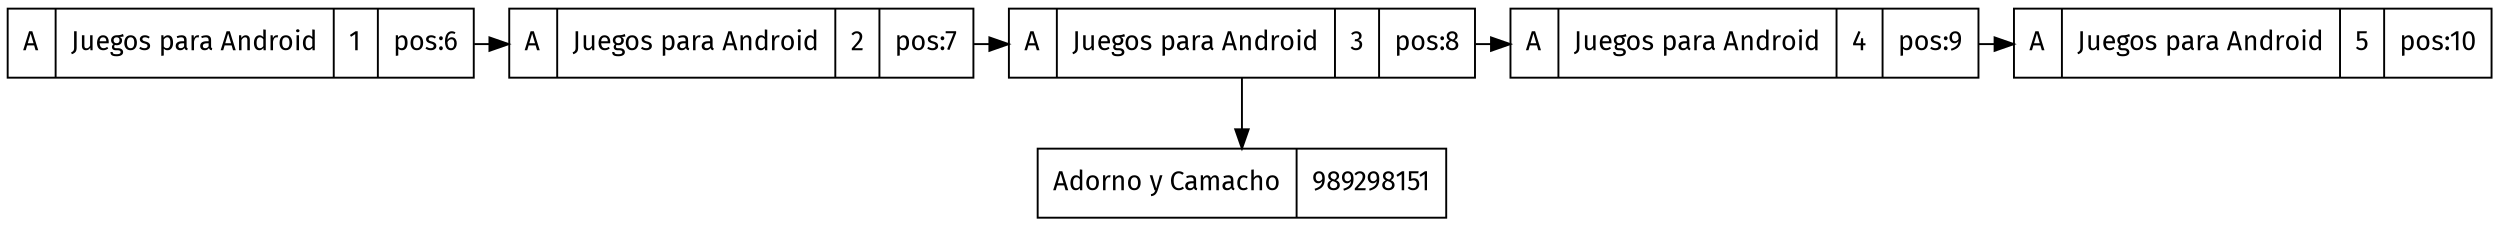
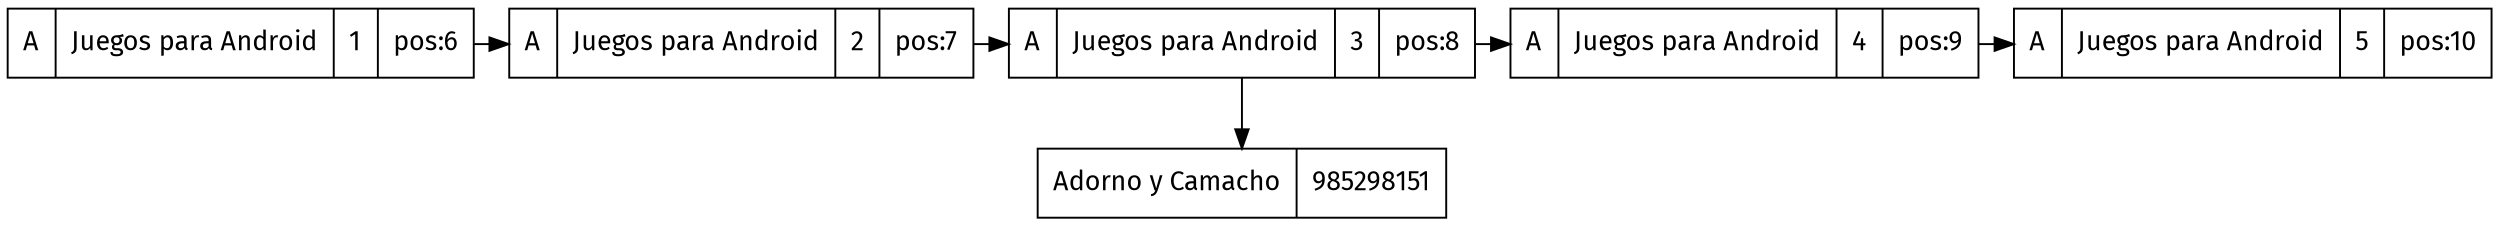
node "Adorno y Camacho": text "989298151" -> "985298151"
